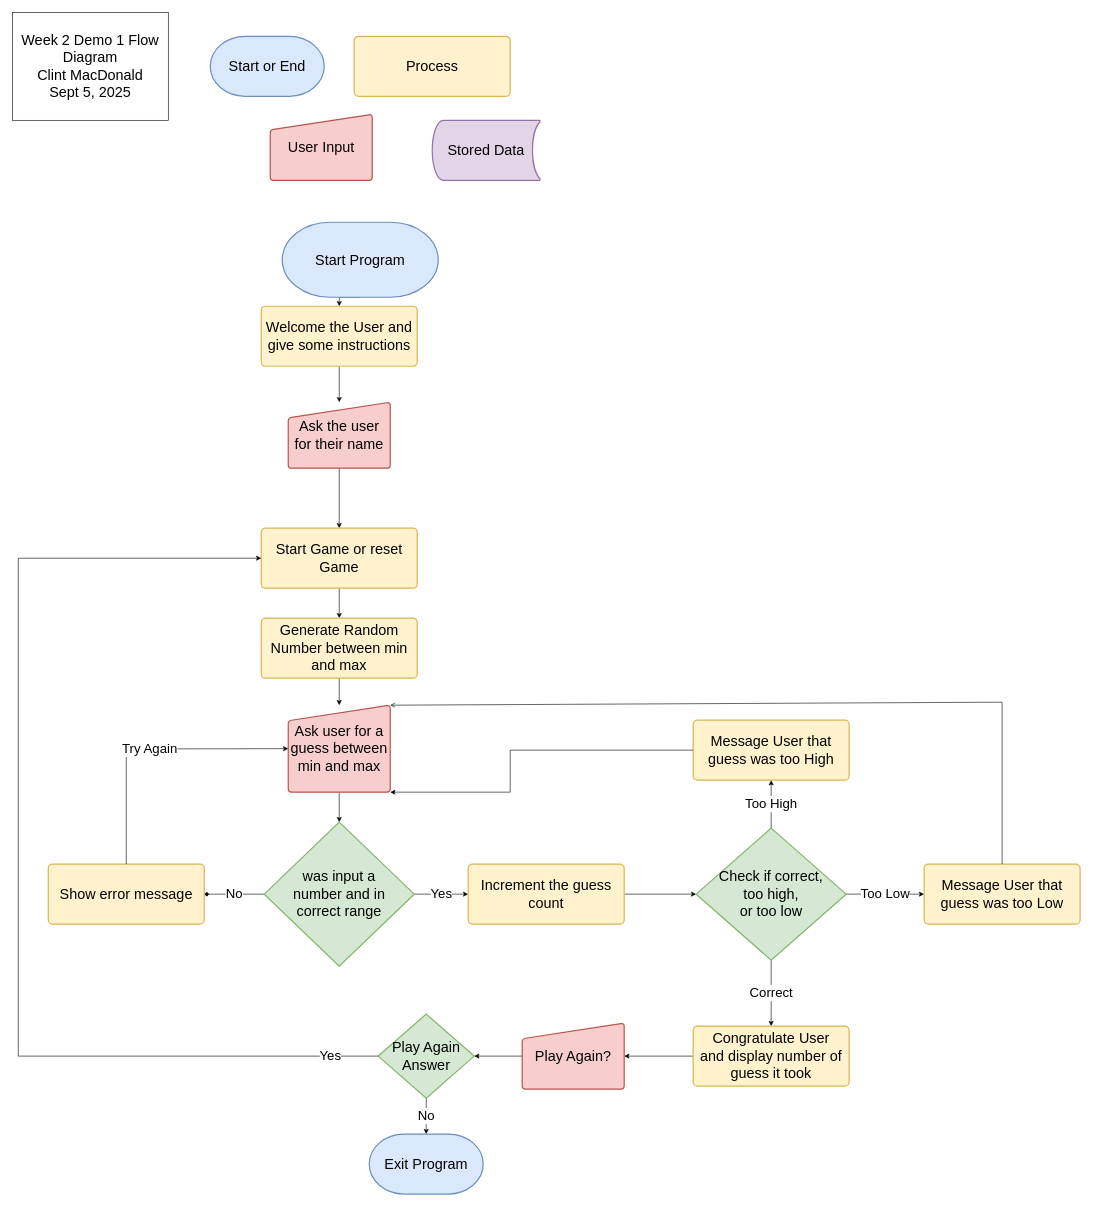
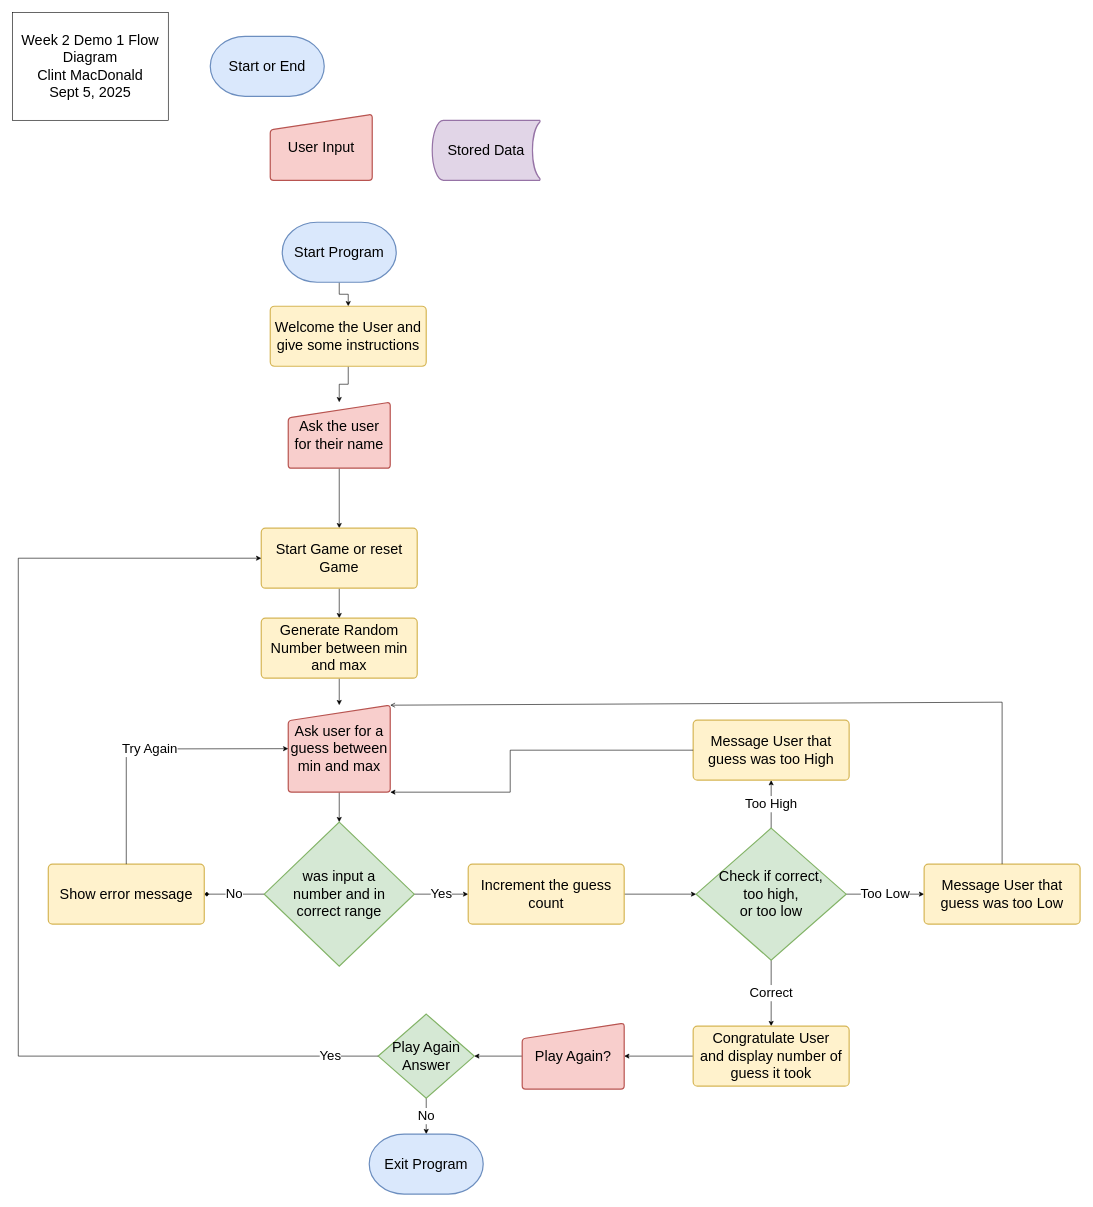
node "Process": removed
node "Start Program": size 156x75 -> 114x60
node "Welcome the User and give some instructions": moved (339, 336) -> (348, 336)
